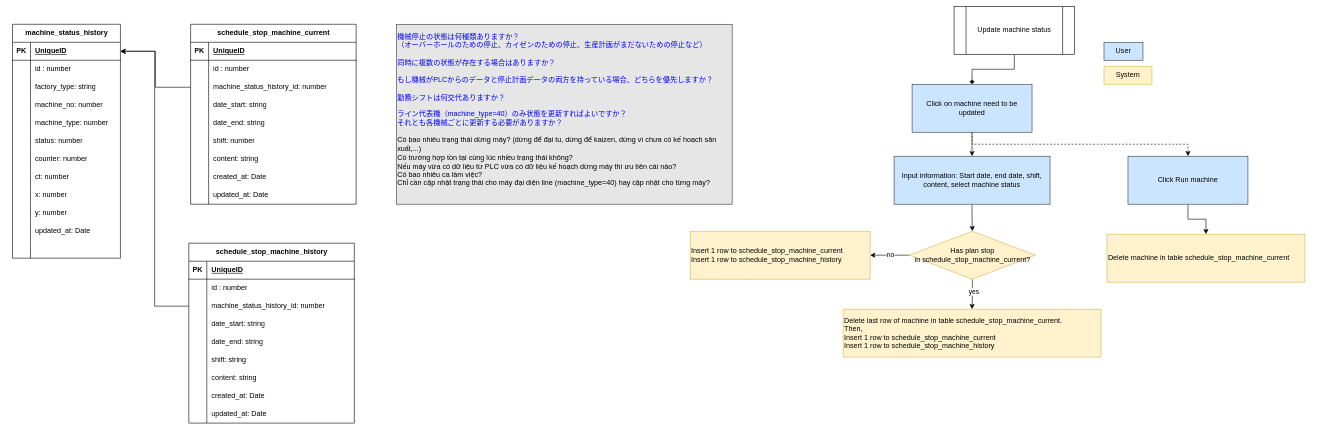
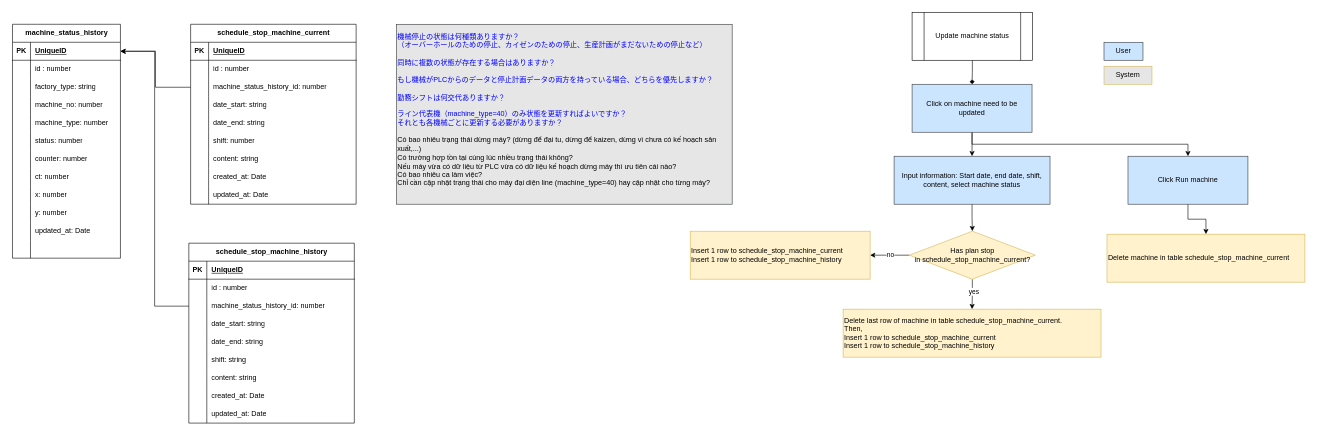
node "Update machine status": moved (1015, 30) -> (973, 36)
node "System": fillcolor #fff2cc -> #e6e6e6
edge "Click on machine need to be updated" -> "Click Run machine": style dashed -> solid
